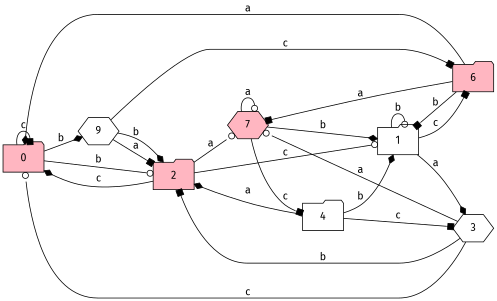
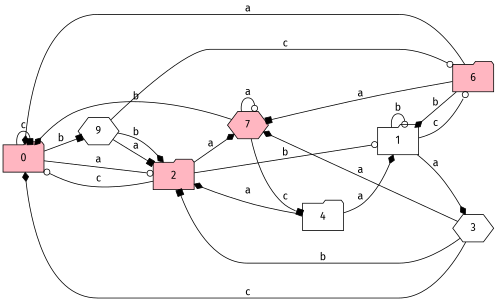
edge "9" -> "6": arrowhead box -> odot
edge "6" -> "1": arrowhead box -> diamond
edge "1" -> "6": arrowhead box -> odot
edge "7" -> "1": now "7" -> "0"
edge "0" -> "9": arrowhead diamond -> box
edge "2" -> "7": arrowhead odot -> diamond
edge "2" -> "1": label "c" -> "b"
edge "0" -> "2": label "b" -> "a"
edge "3" -> "7": arrowhead odot -> diamond
edge "2" -> "0": arrowhead diamond -> odot
edge "4" -> "1": label "b" -> "a"
edge "4" -> "3": removed, label "c"
edge "3" -> "0": arrowhead odot -> diamond
